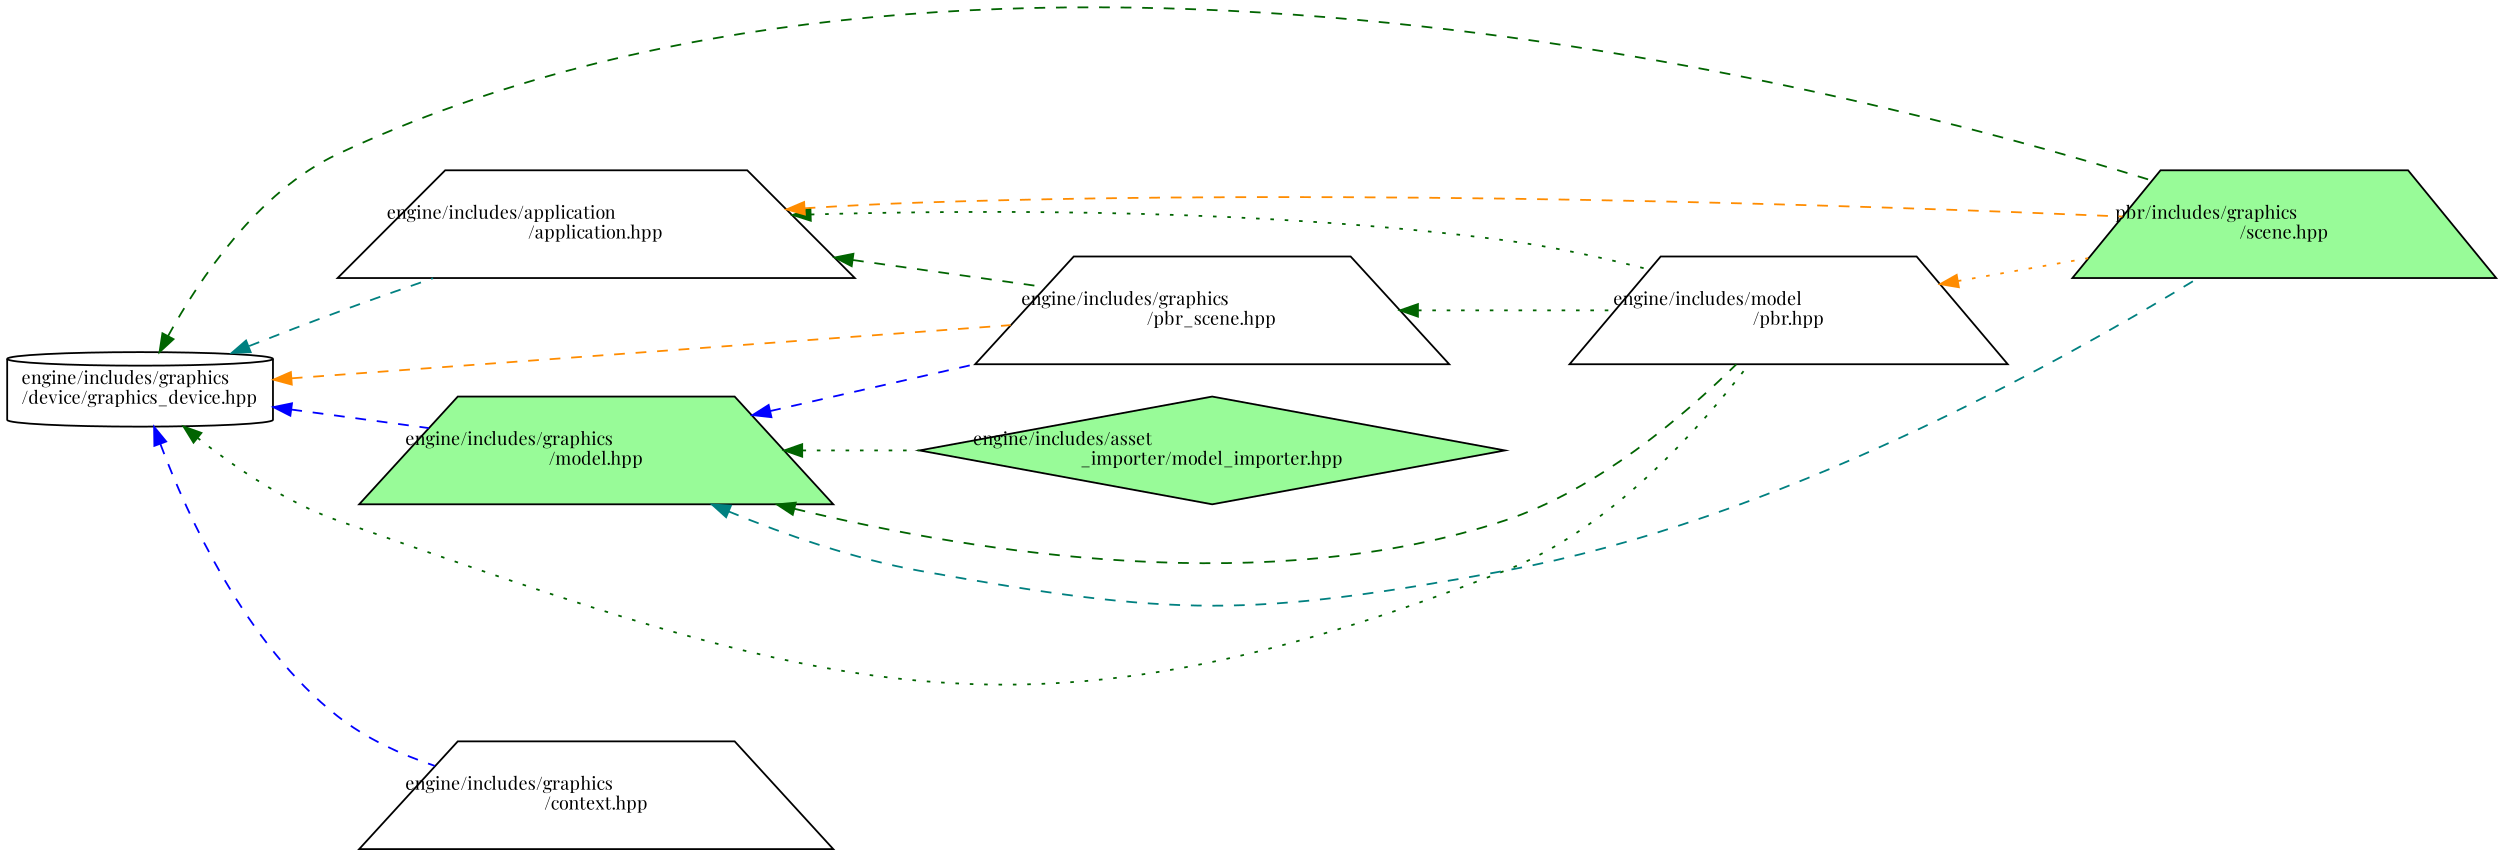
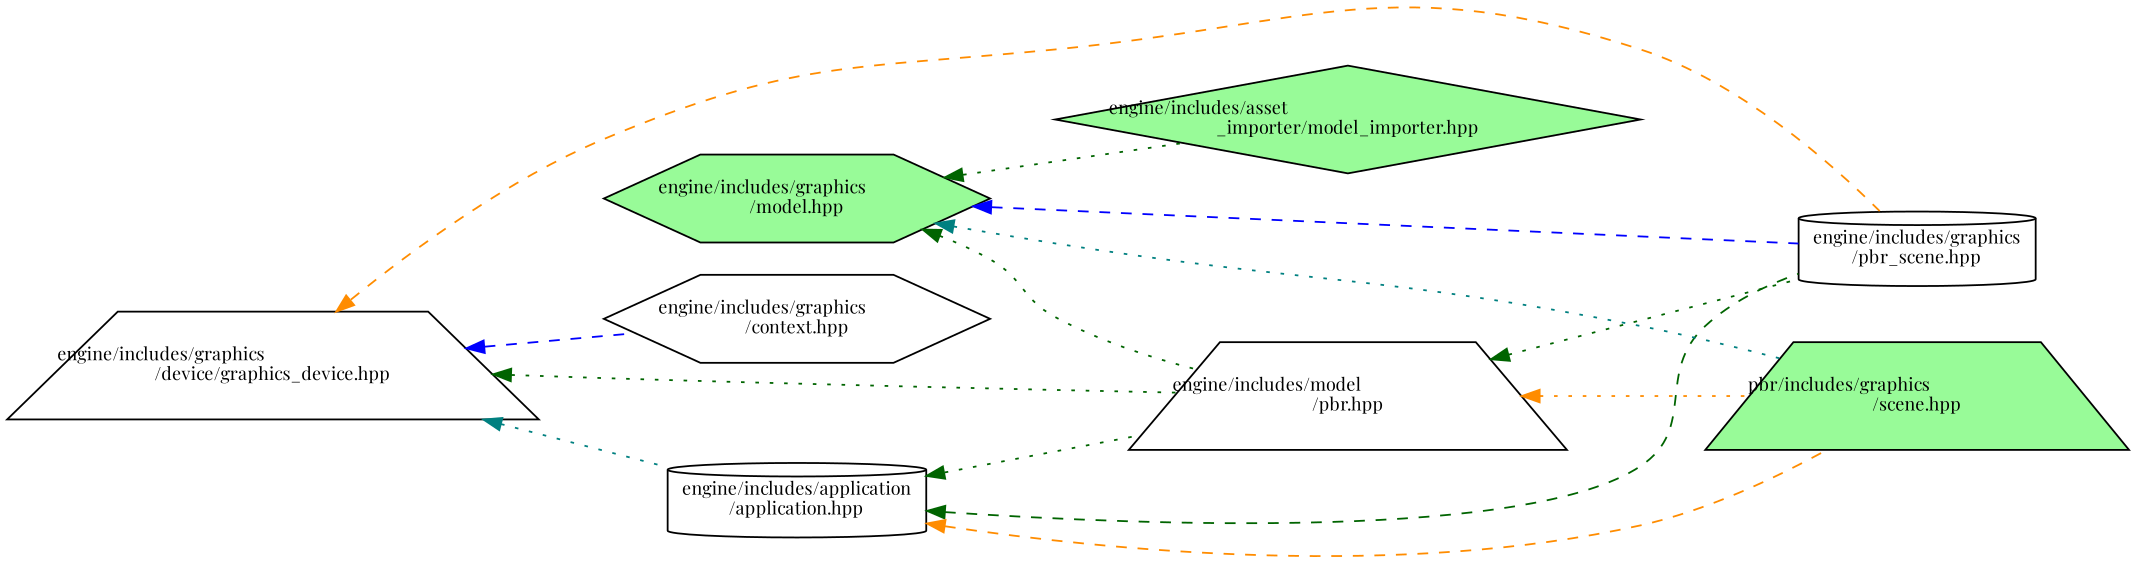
edge "pbr/includes/graphics /scene.hpp" -> "engine/includes/graphics /device/graphics_device.hpp": removed
node "engine/includes/application /application.hpp": shape trapezium -> cylinder
node "engine/includes/graphics /pbr_scene.hpp": shape trapezium -> cylinder
edge "engine/includes/model /pbr.hpp" -> "engine/includes/graphics /pbr_scene.hpp": reversed
edge "engine/includes/application /application.hpp" -> "engine/includes/graphics /device/graphics_device.hpp": style dashed -> dotted
node "engine/includes/graphics /device/graphics_device.hpp": shape cylinder -> trapezium
edge "engine/includes/graphics /model.hpp" -> "engine/includes/graphics /device/graphics_device.hpp": removed
node "engine/includes/graphics /model.hpp": shape trapezium -> hexagon
edge "engine/includes/model /pbr.hpp" -> "engine/includes/graphics /model.hpp": style dashed -> dotted
edge "pbr/includes/graphics /scene.hpp" -> "engine/includes/graphics /model.hpp": style dashed -> dotted
node "engine/includes/graphics /context.hpp": shape trapezium -> hexagon
